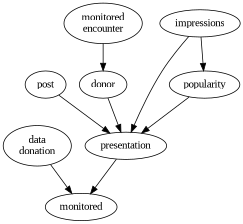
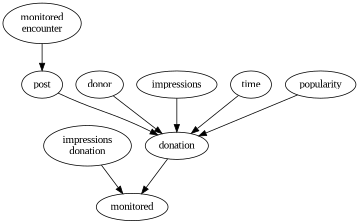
edge "impressions" -> "popularity": removed
edge "monitored encounter" -> "donor": now "monitored encounter" -> "post"
node "time": added
node "data donation": label "data donation" -> "impressions donation"
node "presentation": label "presentation" -> "donation"
